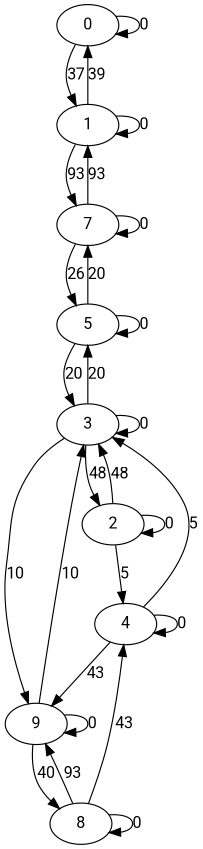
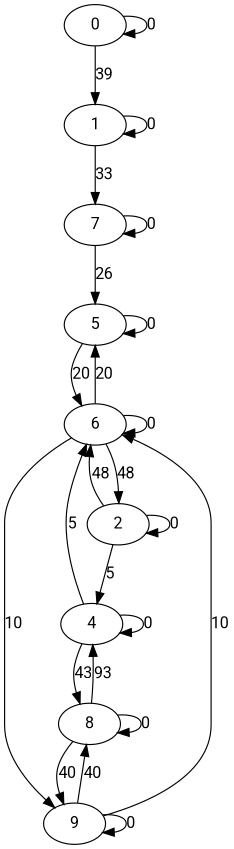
edge "0" -> "1": label "37" -> "39"
edge "1" -> "0": removed, label "39"
edge "1" -> "7": label "93" -> "33"
edge "7" -> "1": removed, label "93"
edge "5" -> "7": removed, label "20"
node "3": label "3" -> "6"
edge "4" -> "9": now "4" -> "8"
edge "8" -> "4": label "43" -> "93"
edge "8" -> "9": label "93" -> "40"
